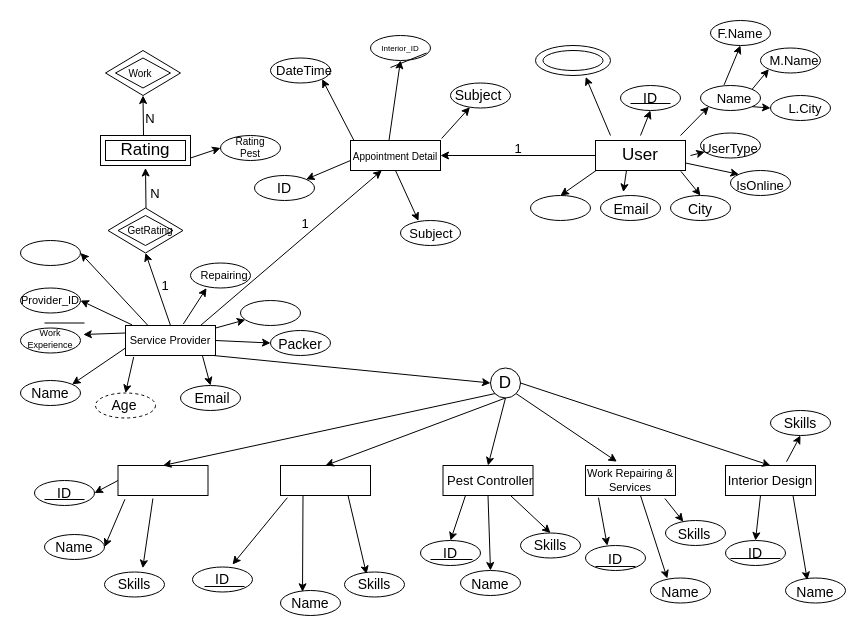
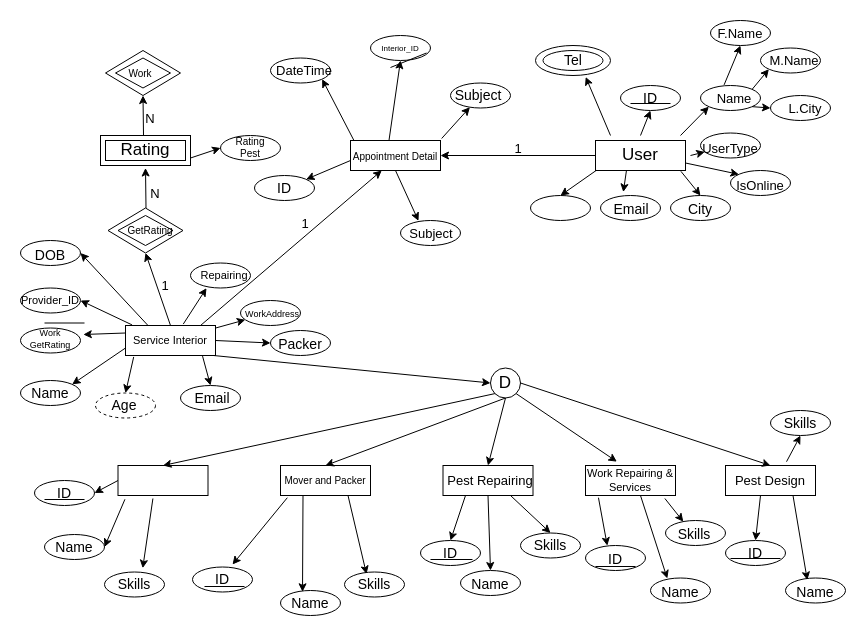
node "Tel": added
node "DOB": added
node "WorkAddress": added
node "Work Experience": label "Work Experience" -> "Work GetRating"
node "Service Provider": label "Service Provider" -> "Service Interior"
node "Mover and Packer": added
node "Pest Controller": label "Pest Controller" -> "Pest Repairing"
node "Interior Design": label "Interior Design" -> "Pest Design"
